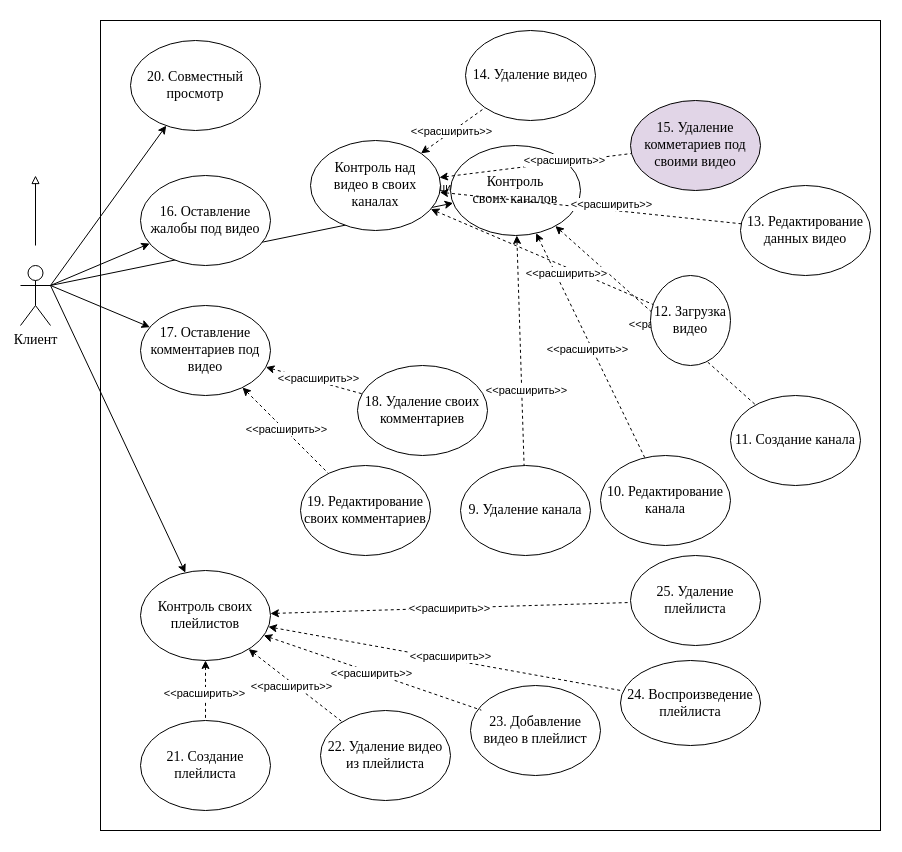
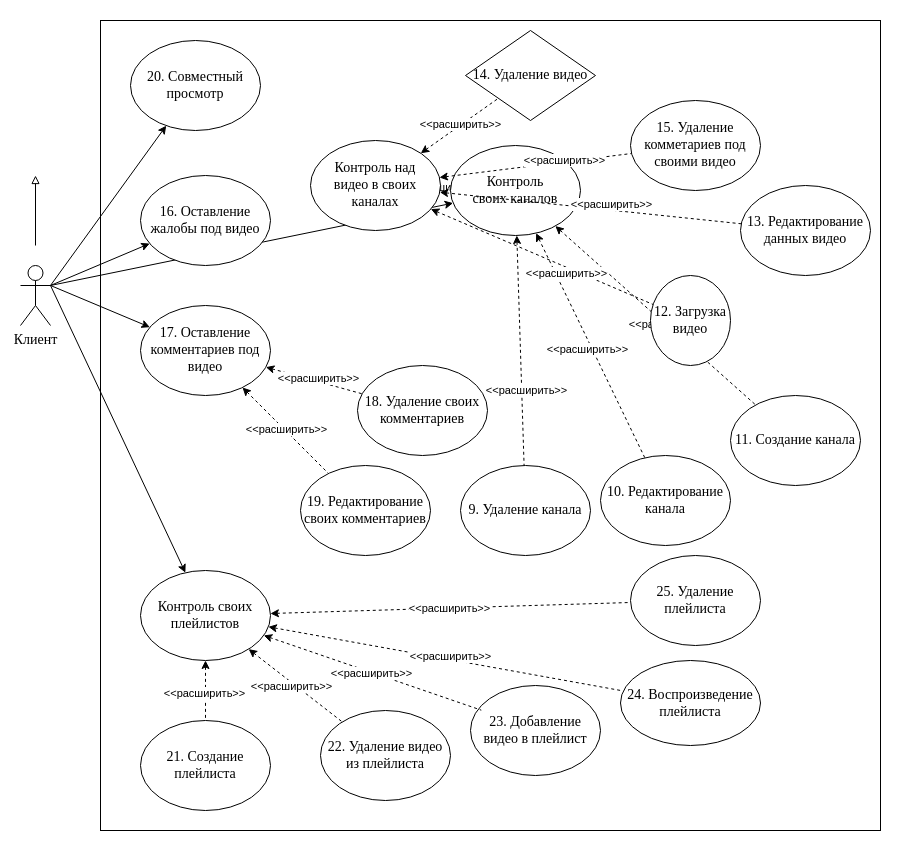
node "14. Удаление видео": shape ellipse -> diamond
node "15. Удаление комметариев под своими видео": fillcolor #e1d5e7 -> #ffffff
